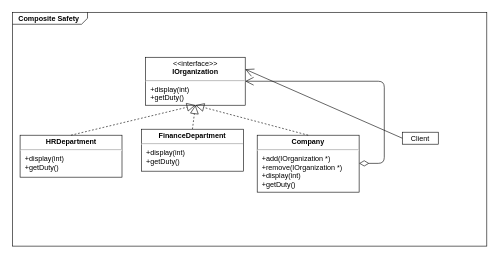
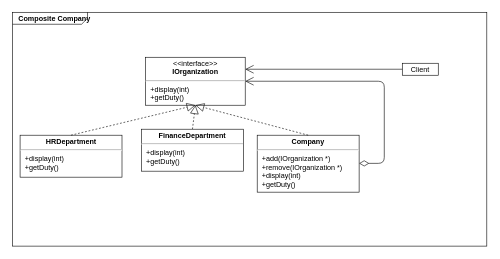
node "Composite Safety": label "Composite Safety" -> "Composite Company"
node "Client": moved (420, 138) -> (420, 69)
